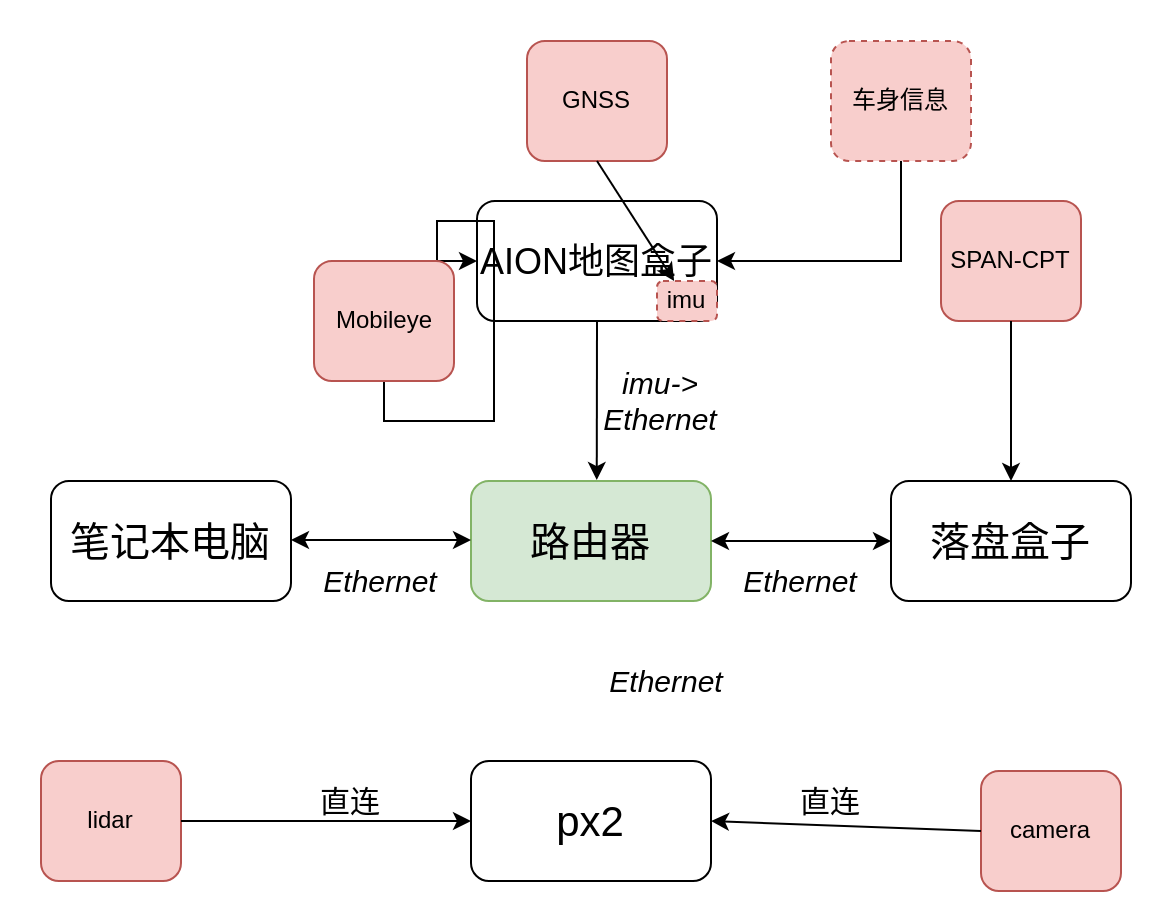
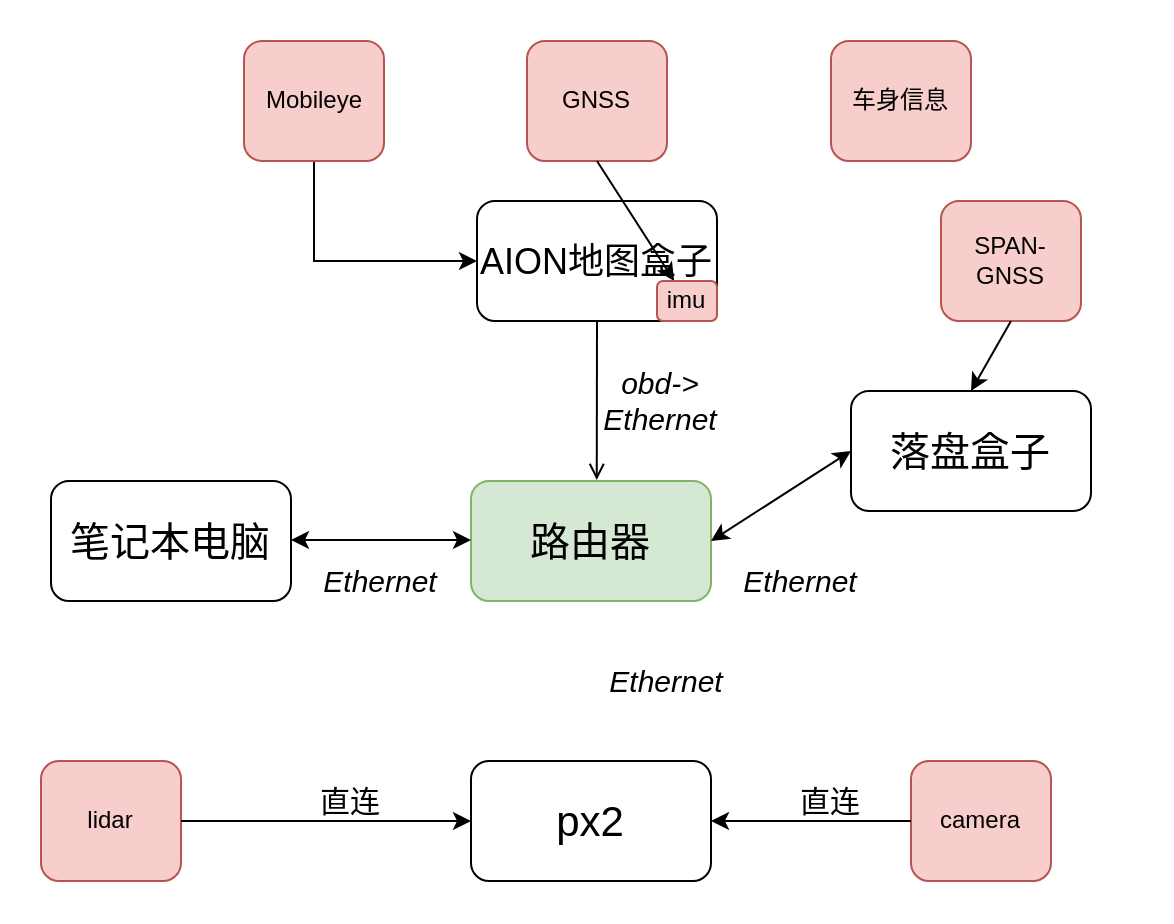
node "车身信息": style dashed -> solid
edge "车身信息" -> "AION地图盒子": removed
node "SPAN-CPT": label "SPAN-CPT" -> "SPAN-GNSS"
node "imu": style dashed -> solid
node "Mobileye": moved (384, 321) -> (314, 101)
node "imu-> Ethernet": label "imu-> Ethernet" -> "obd-> Ethernet"
edge "AION地图盒子" -> "路由器": arrowhead classic -> open
node "落盘盒子": moved (1011, 541) -> (971, 451)
node "camera": moved (1051, 831) -> (981, 821)
